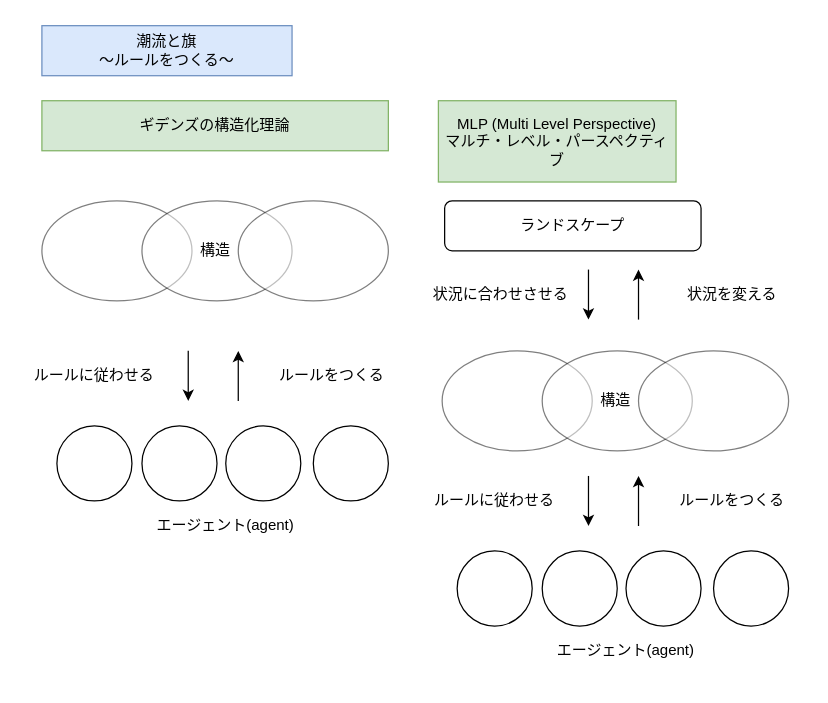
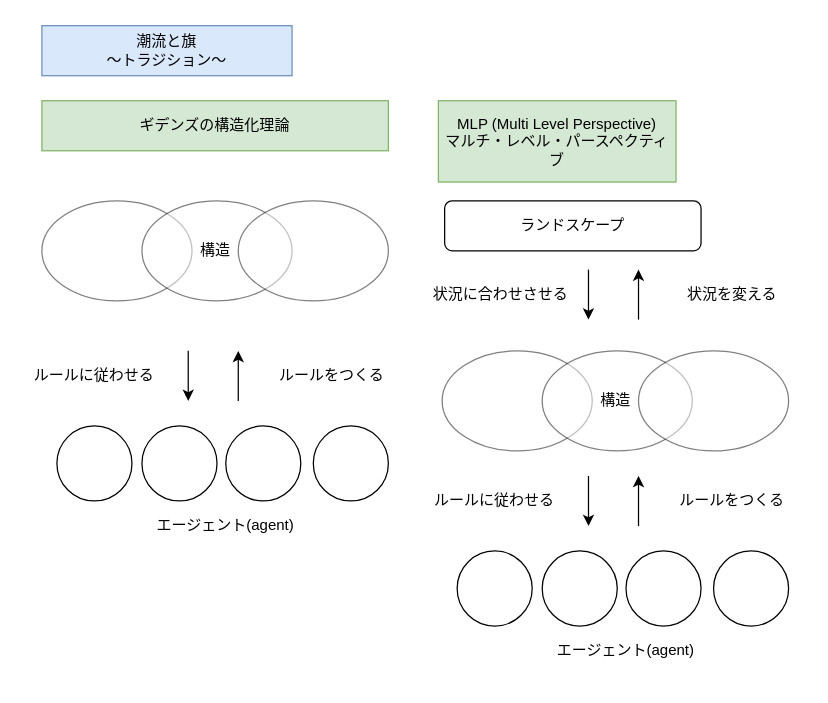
node "潮流と旗 ～ルールをつくる～": label "潮流と旗 ～ルールをつくる～" -> "潮流と旗 ～トラジション～"
